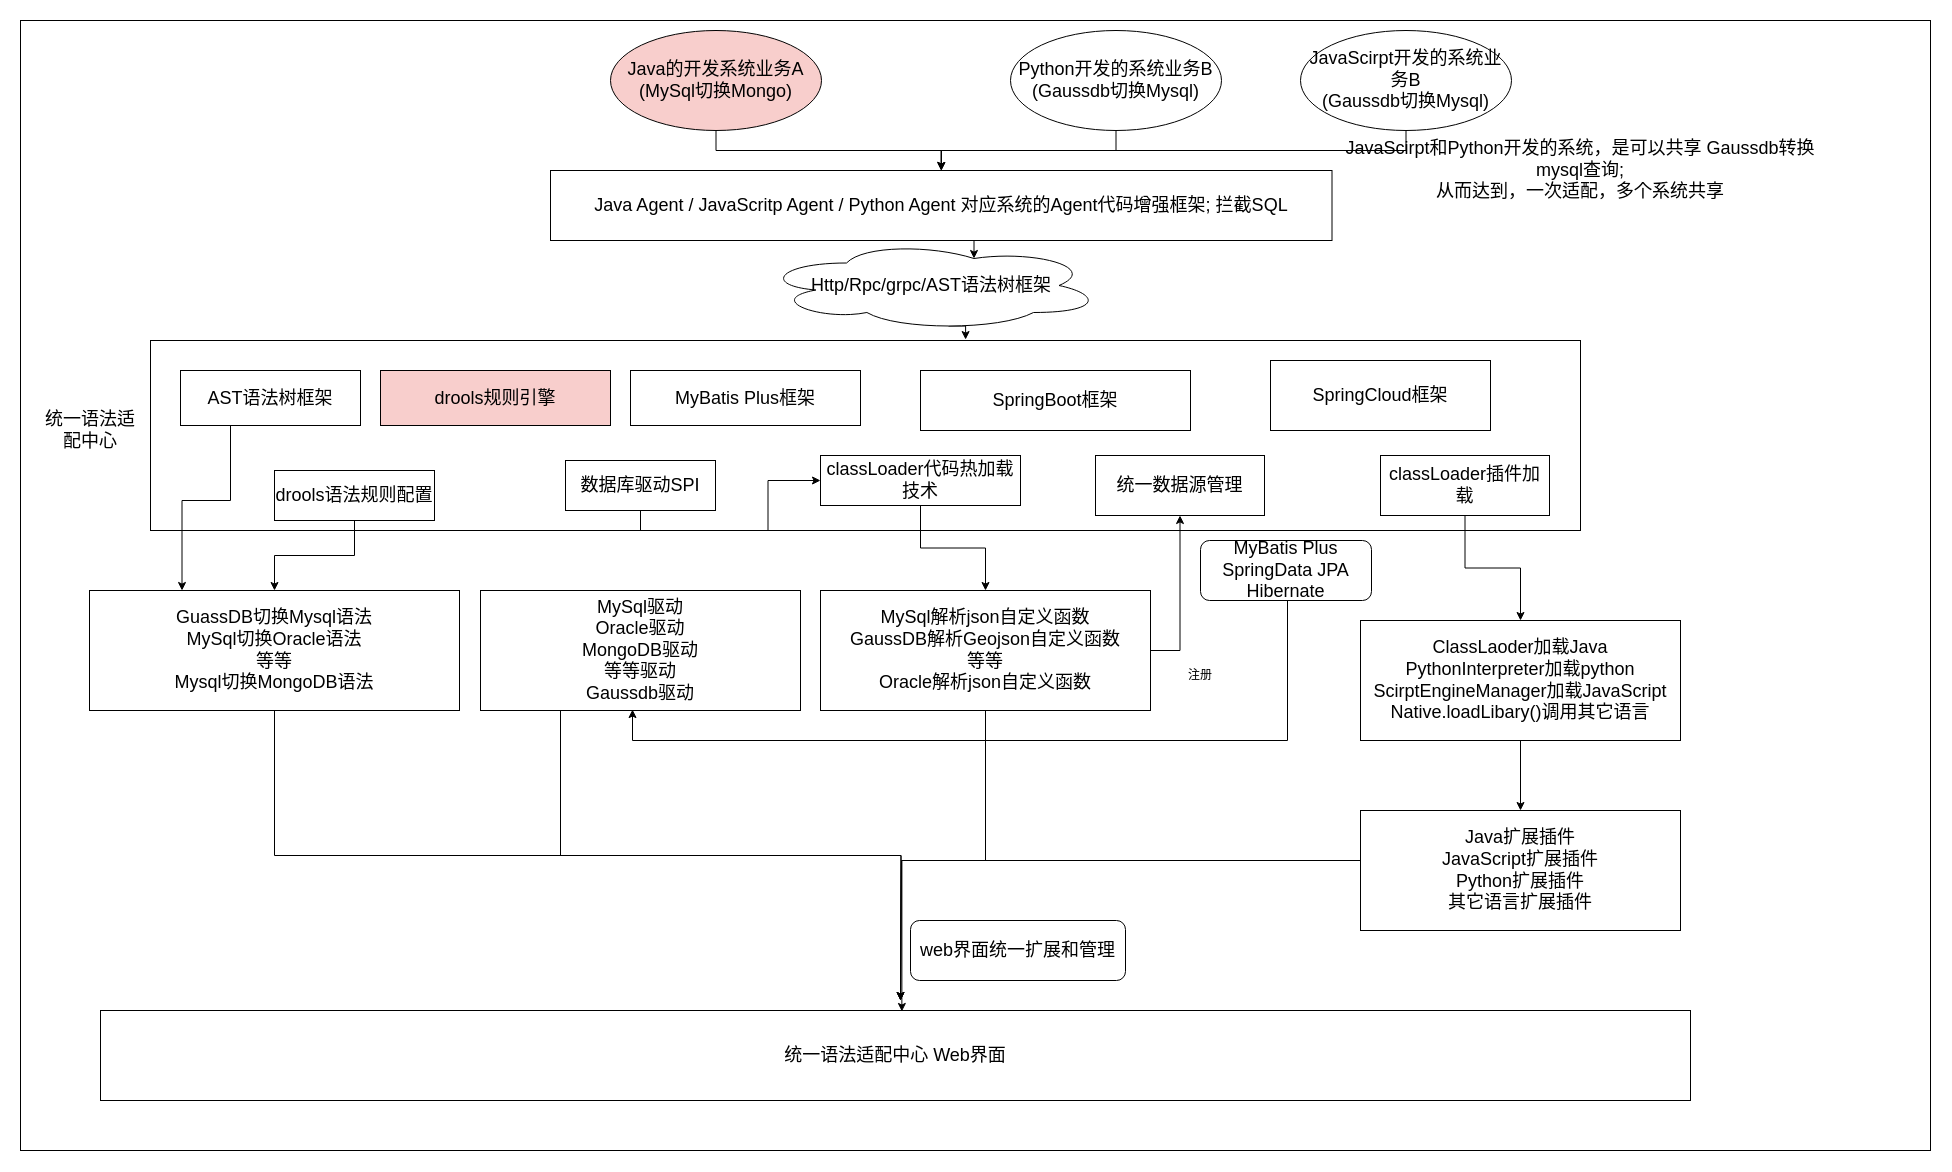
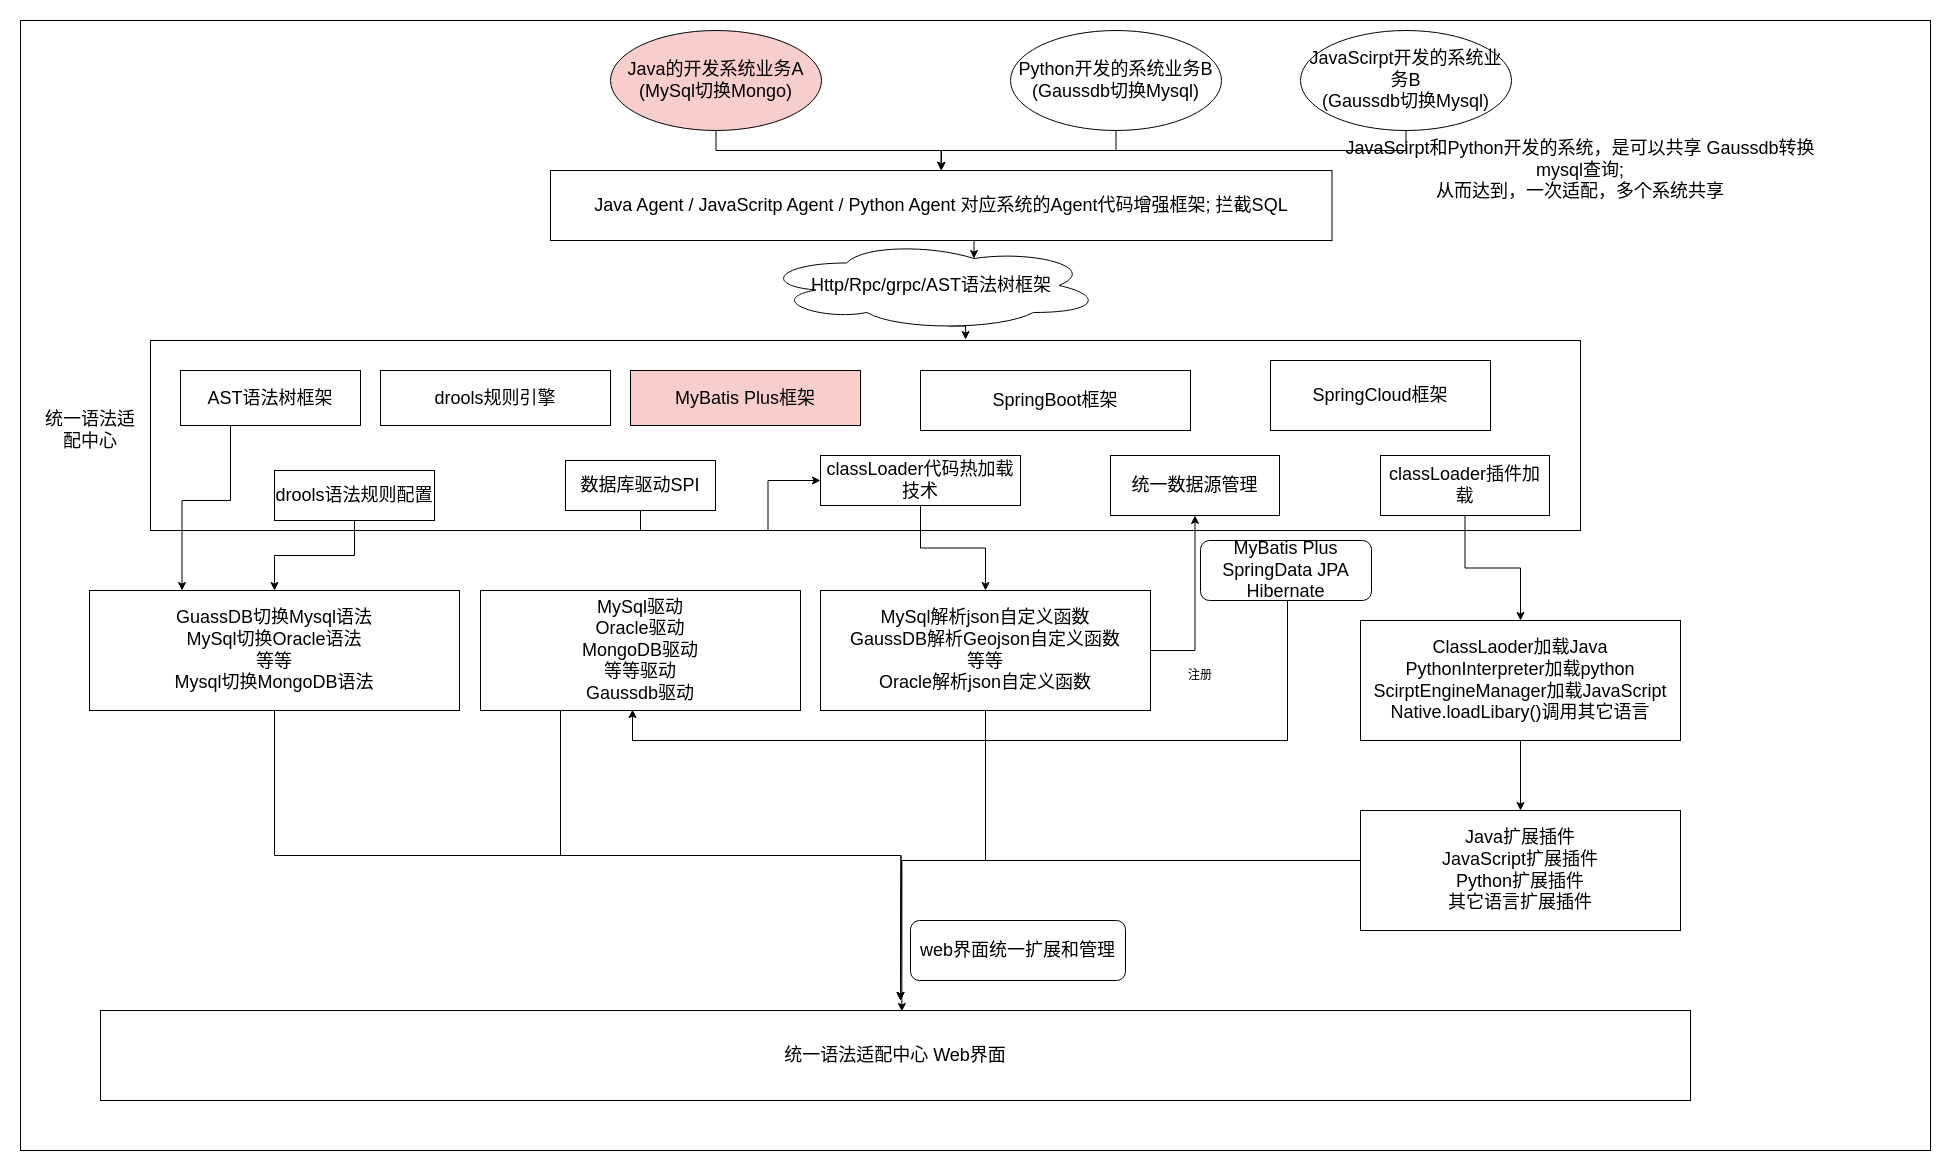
node "drools规则引擎": fillcolor #f8cecc -> #ffffff
node "MyBatis Plus框架": fillcolor #ffffff -> #f8cecc
node "统一数据源管理": moved (1180, 486) -> (1195, 486)
